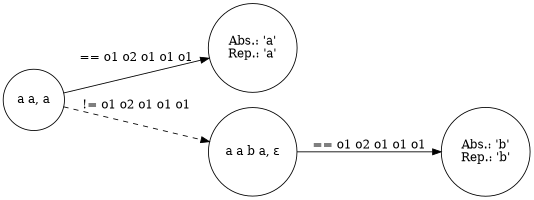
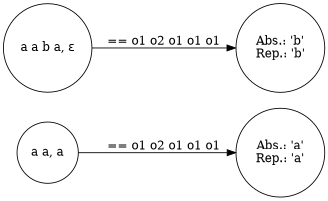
edge "a a, a" -> "a a b a, ε": removed, label "!= o1 o2 o1 o1 o1"
